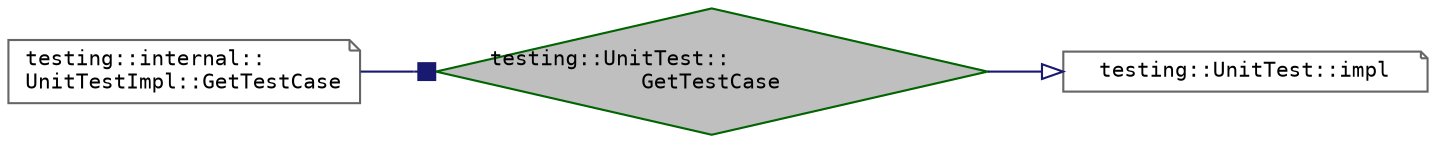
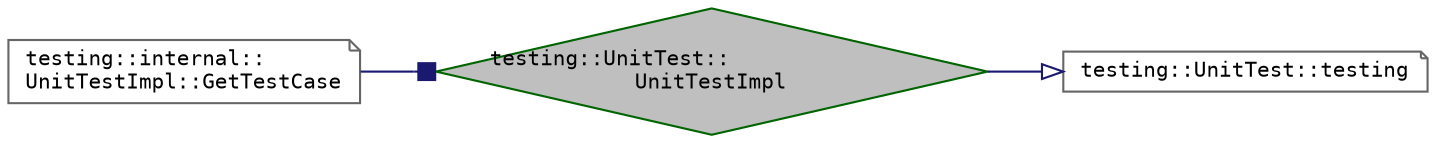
node "testing::UnitTest:: GetTestCase": label "testing::UnitTest:: GetTestCase" -> "testing::UnitTest:: UnitTestImpl"
node "testing::UnitTest::impl": label "testing::UnitTest::impl" -> "testing::UnitTest::testing"
